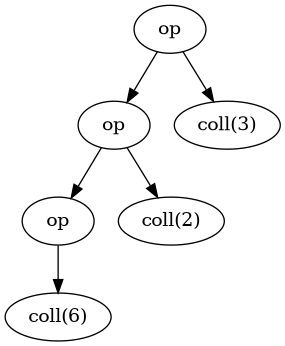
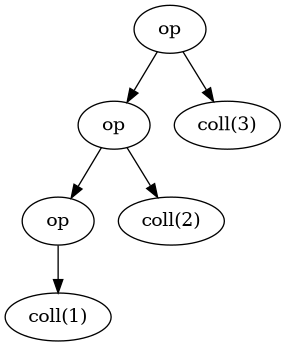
node "coll(6)": label "coll(6)" -> "coll(1)"
